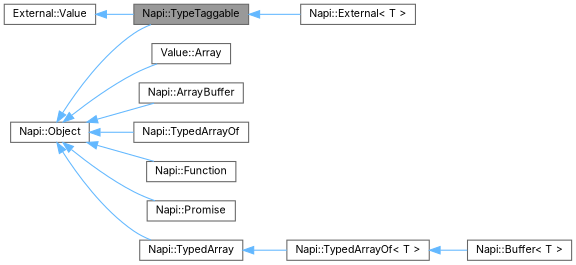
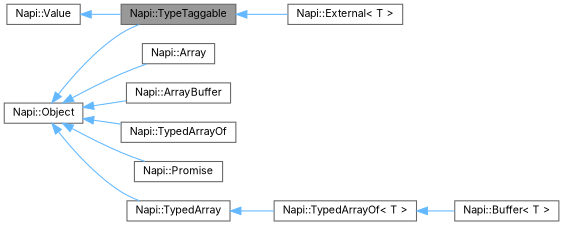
node "External::Value": label "External::Value" -> "Napi::Value"
node "Value::Array": label "Value::Array" -> "Napi::Array"
node "Napi::Function": removed
